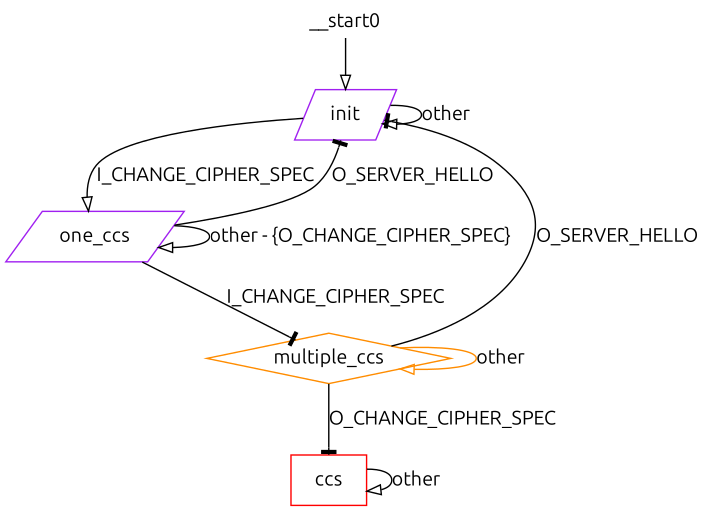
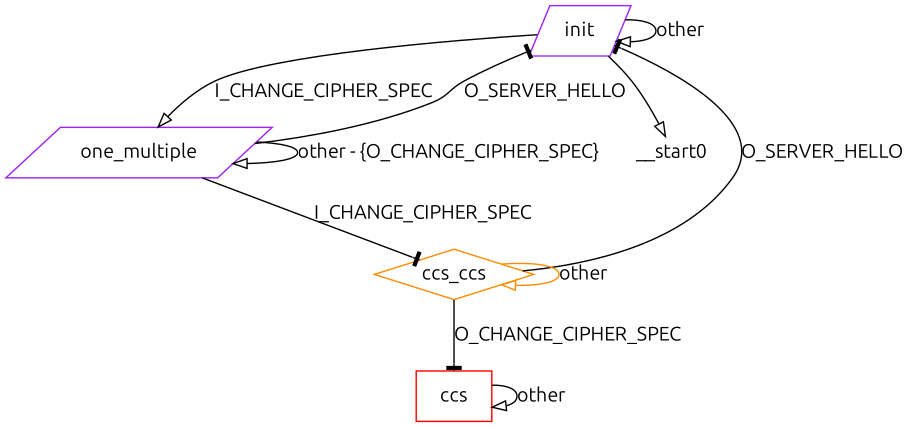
edge "__start0" -> "init": reversed
node "one_ccs": label "one_ccs" -> "one_multiple"
node "multiple_ccs": label "multiple_ccs" -> "ccs_ccs"
